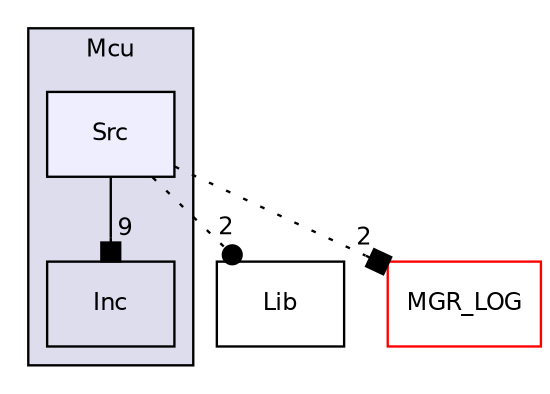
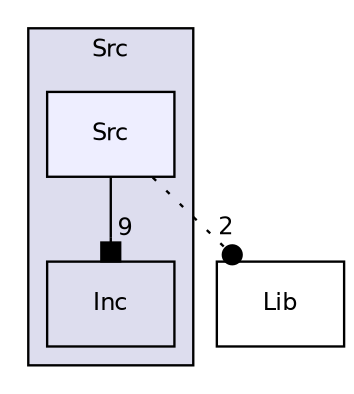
cluster "Mcu": label "Mcu" -> "Src"
node "MGR_LOG": removed
